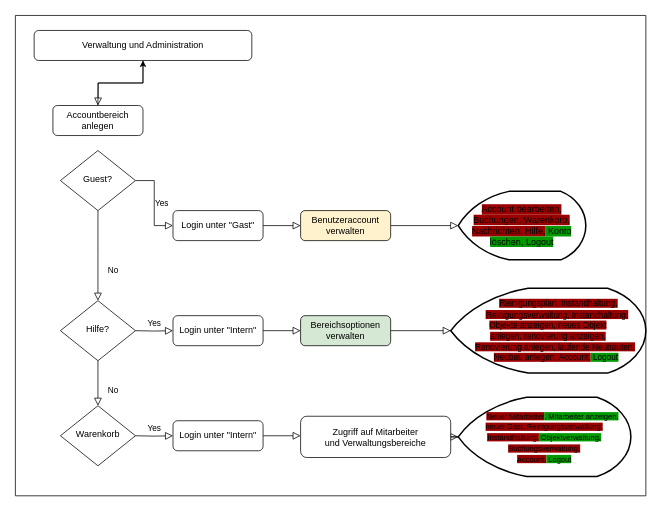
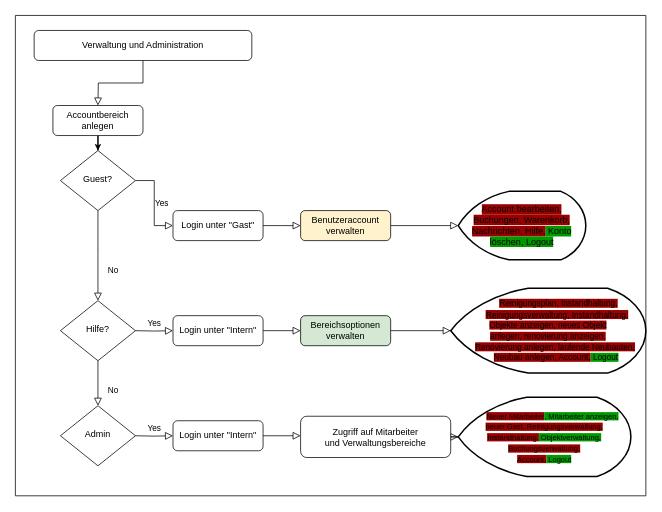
edge "Accountbereich anlegen" -> "Verwaltung und Administration": now "Accountbereich anlegen" -> "Guest?"
node "Warenkorb": label "Warenkorb" -> "Admin"
